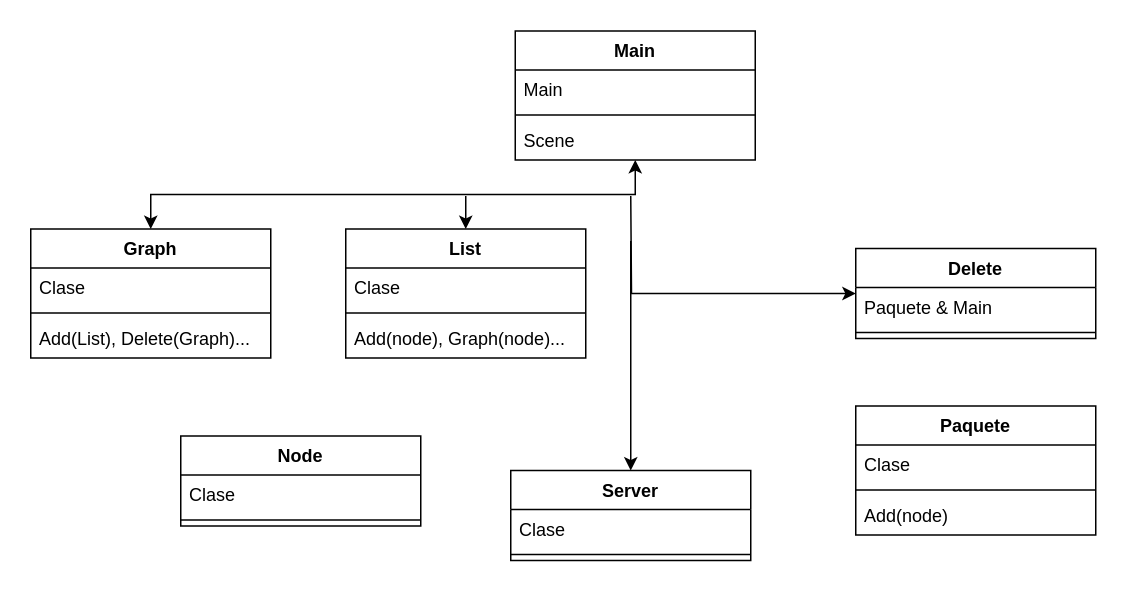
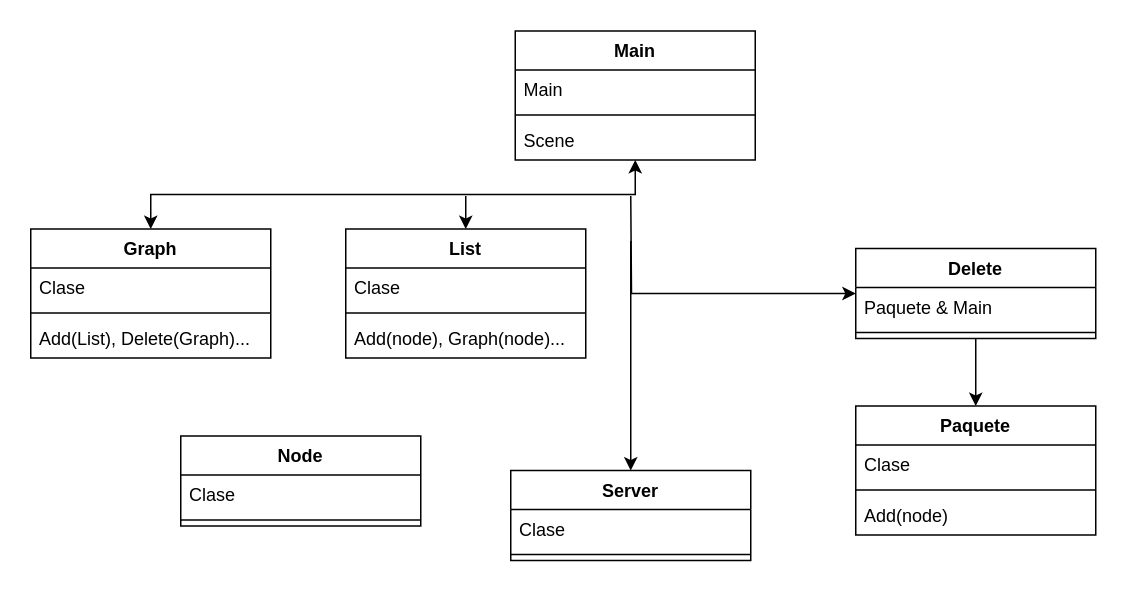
edge "Delete" -> "Paquete": added
